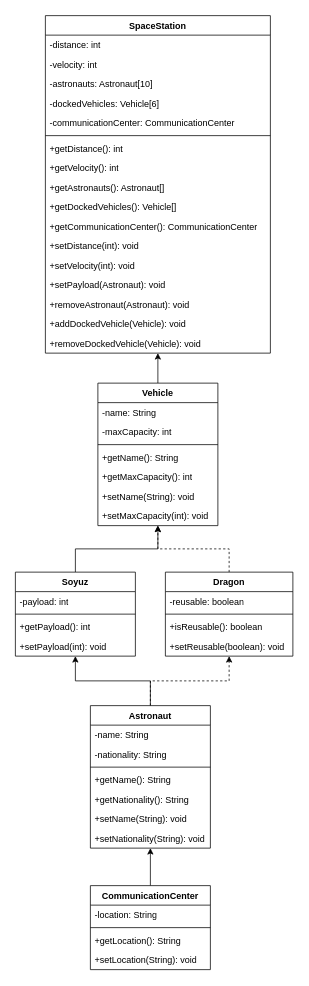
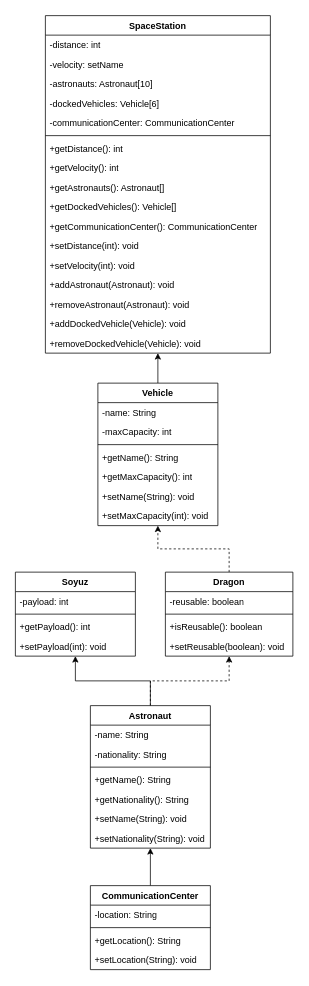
node "-velocity: int": label "-velocity: int" -> "-velocity: setName"
node "+setPayload(Astronaut): void": label "+setPayload(Astronaut): void" -> "+addAstronaut(Astronaut): void"
edge "Soyuz" -> "Vehicle": removed
